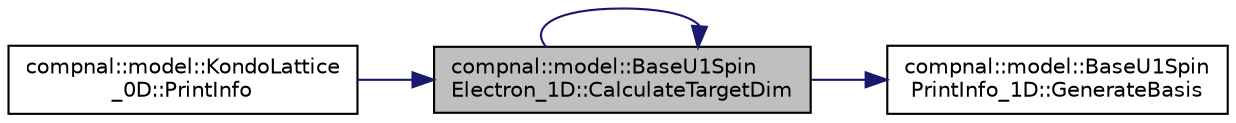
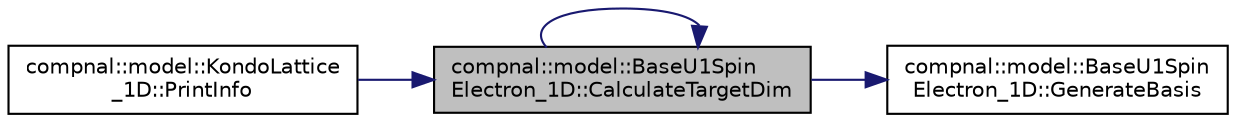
node "compnal::model::KondoLattice _0D::PrintInfo": label "compnal::model::KondoLattice _0D::PrintInfo" -> "compnal::model::KondoLattice _1D::PrintInfo"
node "compnal::model::BaseU1Spin PrintInfo_1D::GenerateBasis": label "compnal::model::BaseU1Spin PrintInfo_1D::GenerateBasis" -> "compnal::model::BaseU1Spin Electron_1D::GenerateBasis"
